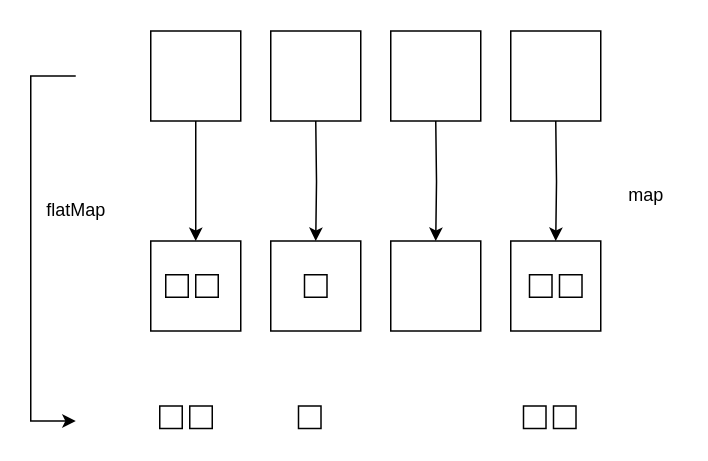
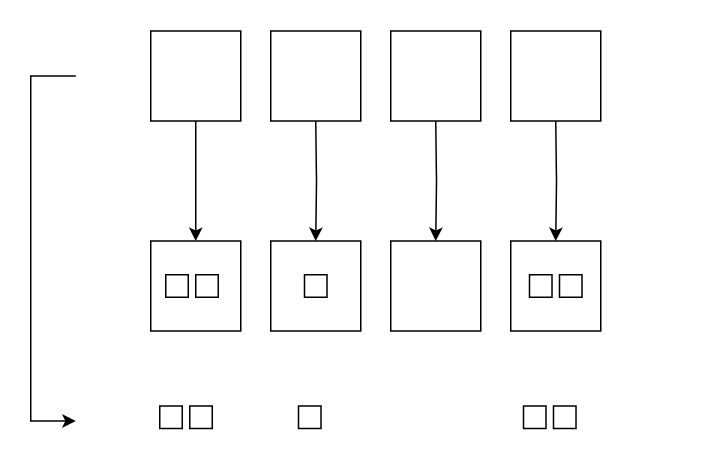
node "map": removed
node "flatMap": removed
